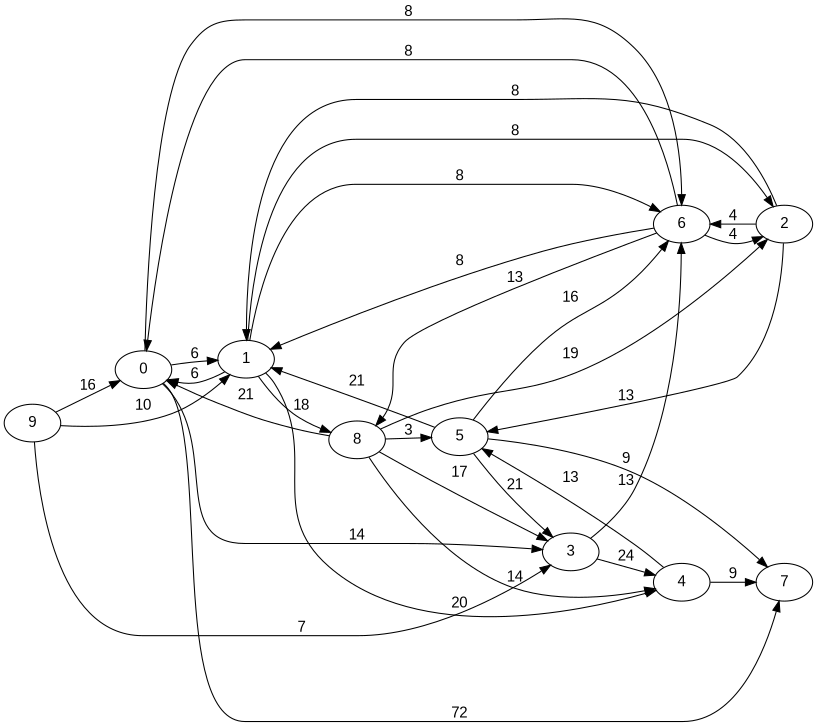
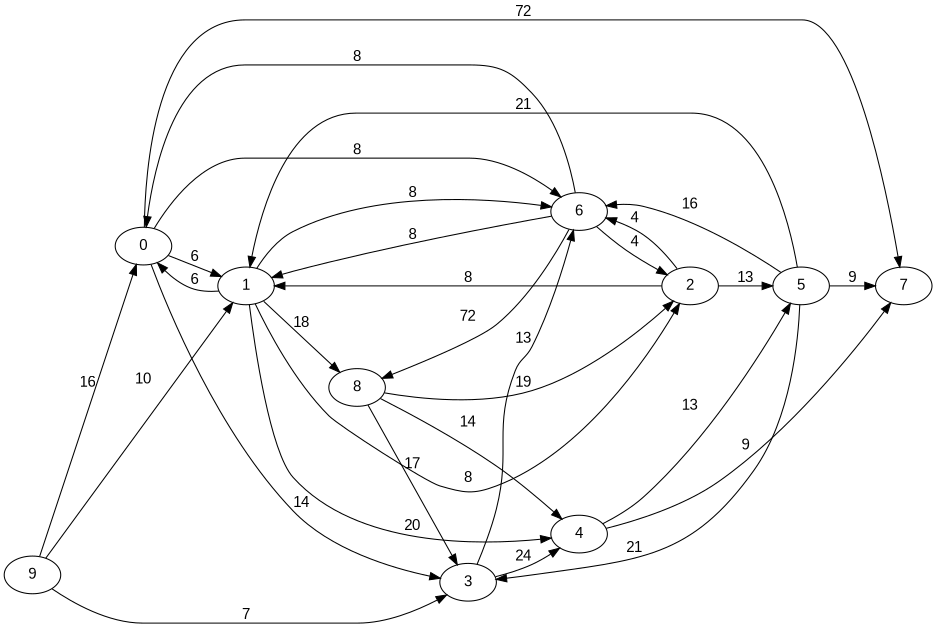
edge "6" -> "8": label "13" -> "72"
edge "8" -> "0": removed, label "21"
edge "8" -> "5": removed, label "3"
